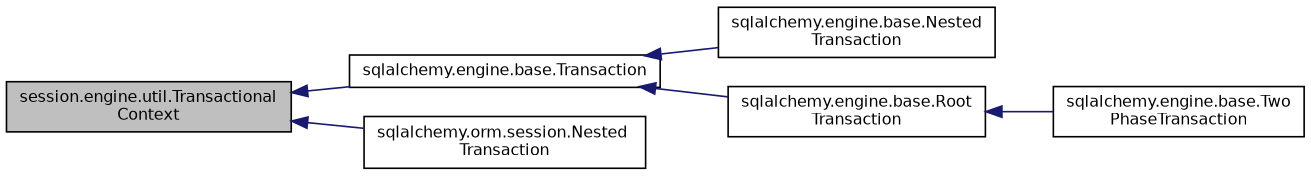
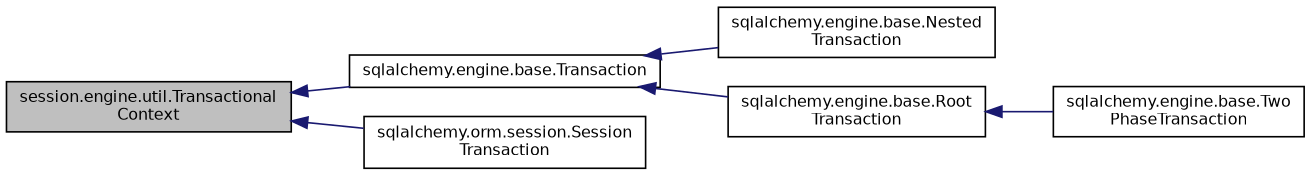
node "sqlalchemy.orm.session.Nested Transaction": label "sqlalchemy.orm.session.Nested Transaction" -> "sqlalchemy.orm.session.Session Transaction"
